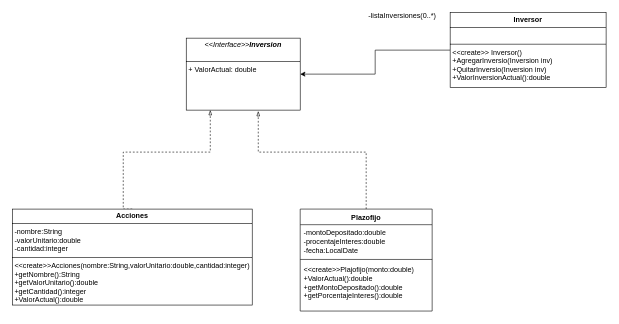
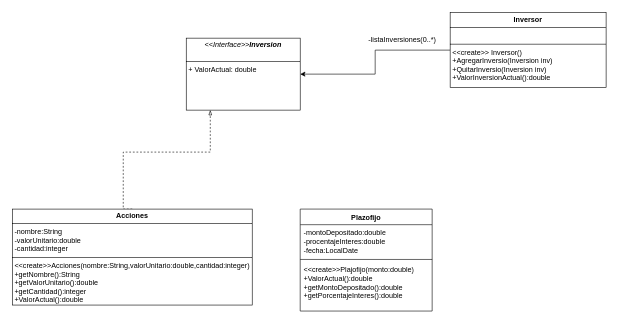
node "-listaInversiones(0..*)": moved (402, 16) -> (402, 40)
edge "Plazofijo" -> "<<Interface>>Inversion + ValorActual: double": removed
